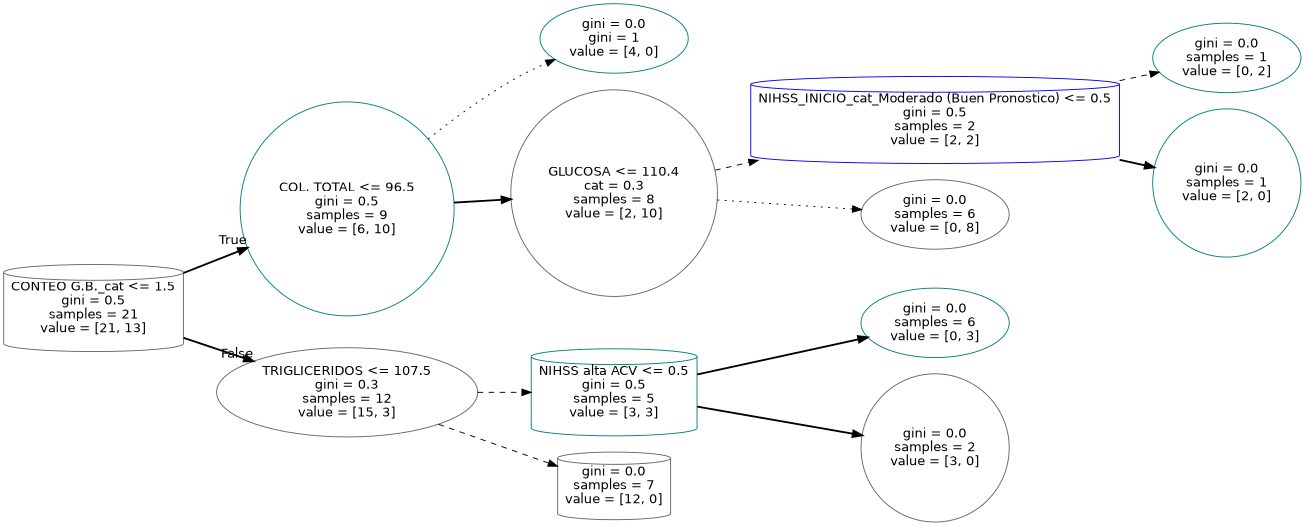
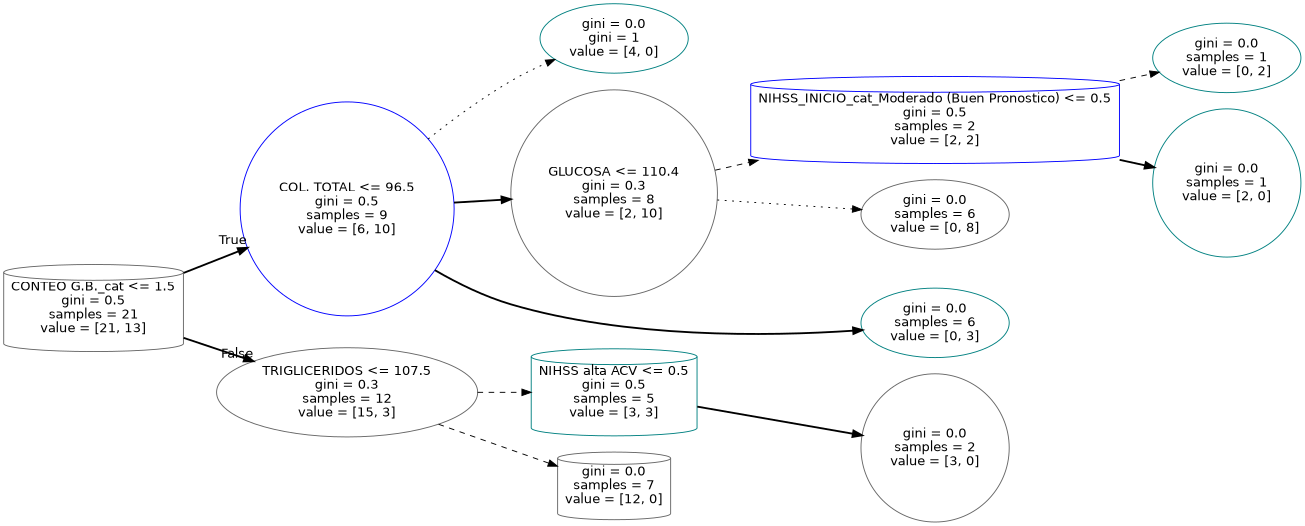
node "GLUCOSA <= 110.4 cat = 0.3 samples = 8 value = [2, 10]": label "GLUCOSA <= 110.4 cat = 0.3 samples = 8 value = [2, 10]" -> "GLUCOSA <= 110.4 gini = 0.3 samples = 8 value = [2, 10]"
node "COL. TOTAL <= 96.5 gini = 0.5 samples = 9 value = [6, 10]": color teal -> blue
edge "NIHSS alta ACV <= 0.5 gini = 0.5 samples = 5 value = [3, 3]" -> "gini = 0.0 samples = 6 value = [0, 3]": now "COL. TOTAL <= 96.5 gini = 0.5 samples = 9 value = [6, 10]" -> "gini = 0.0 samples = 6 value = [0, 3]"
